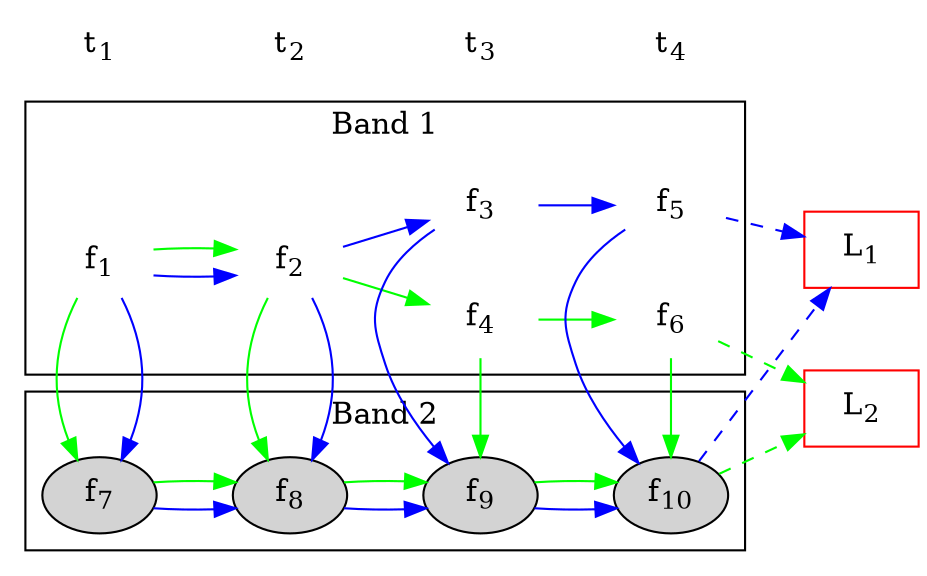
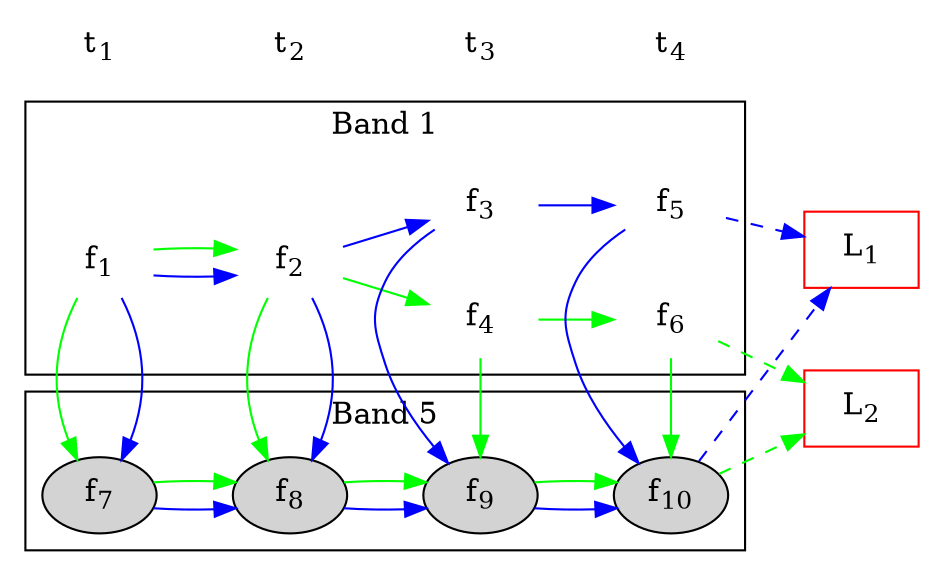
cluster "Band 2": label "Band 2" -> "Band 5"
